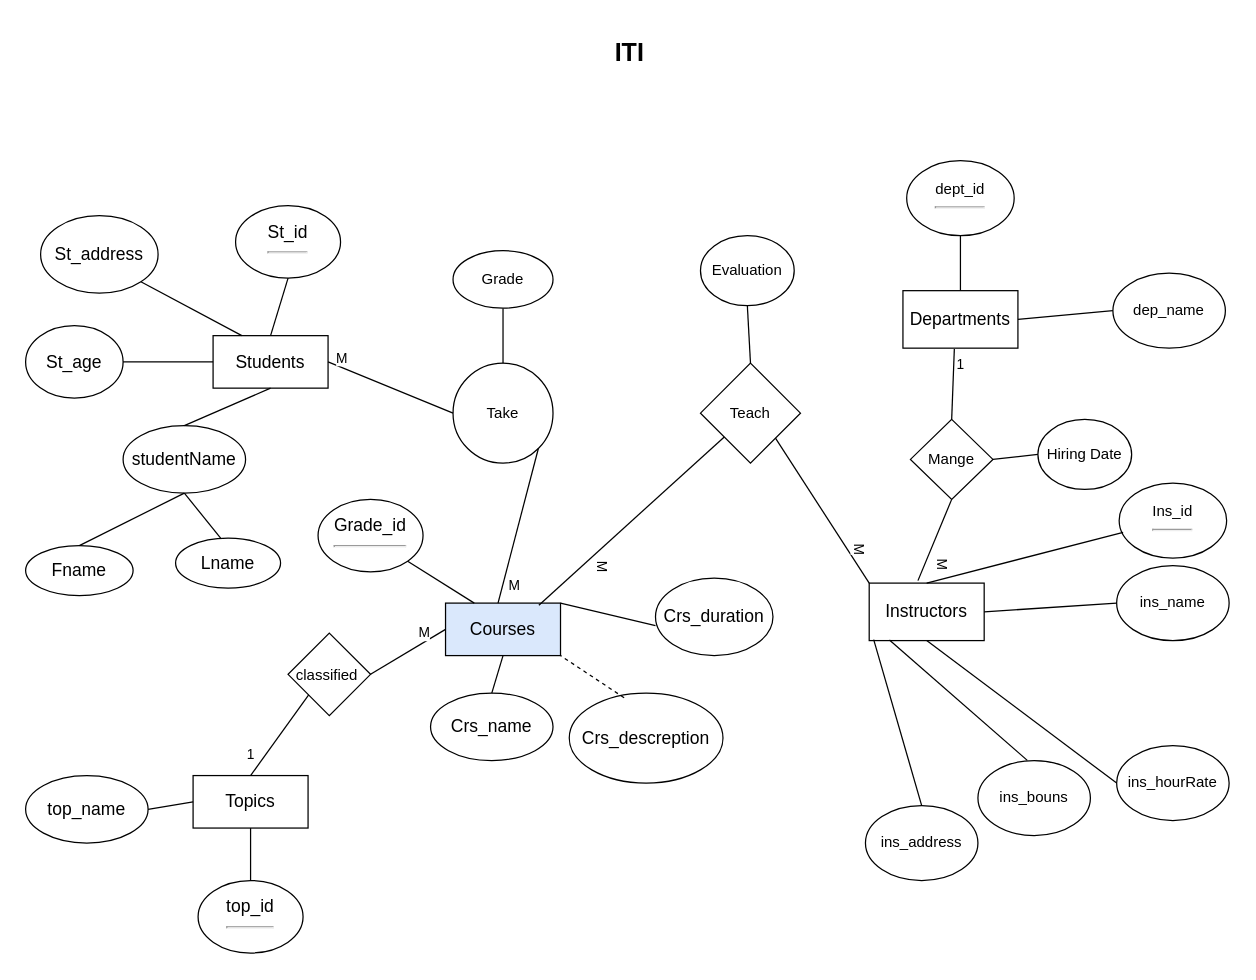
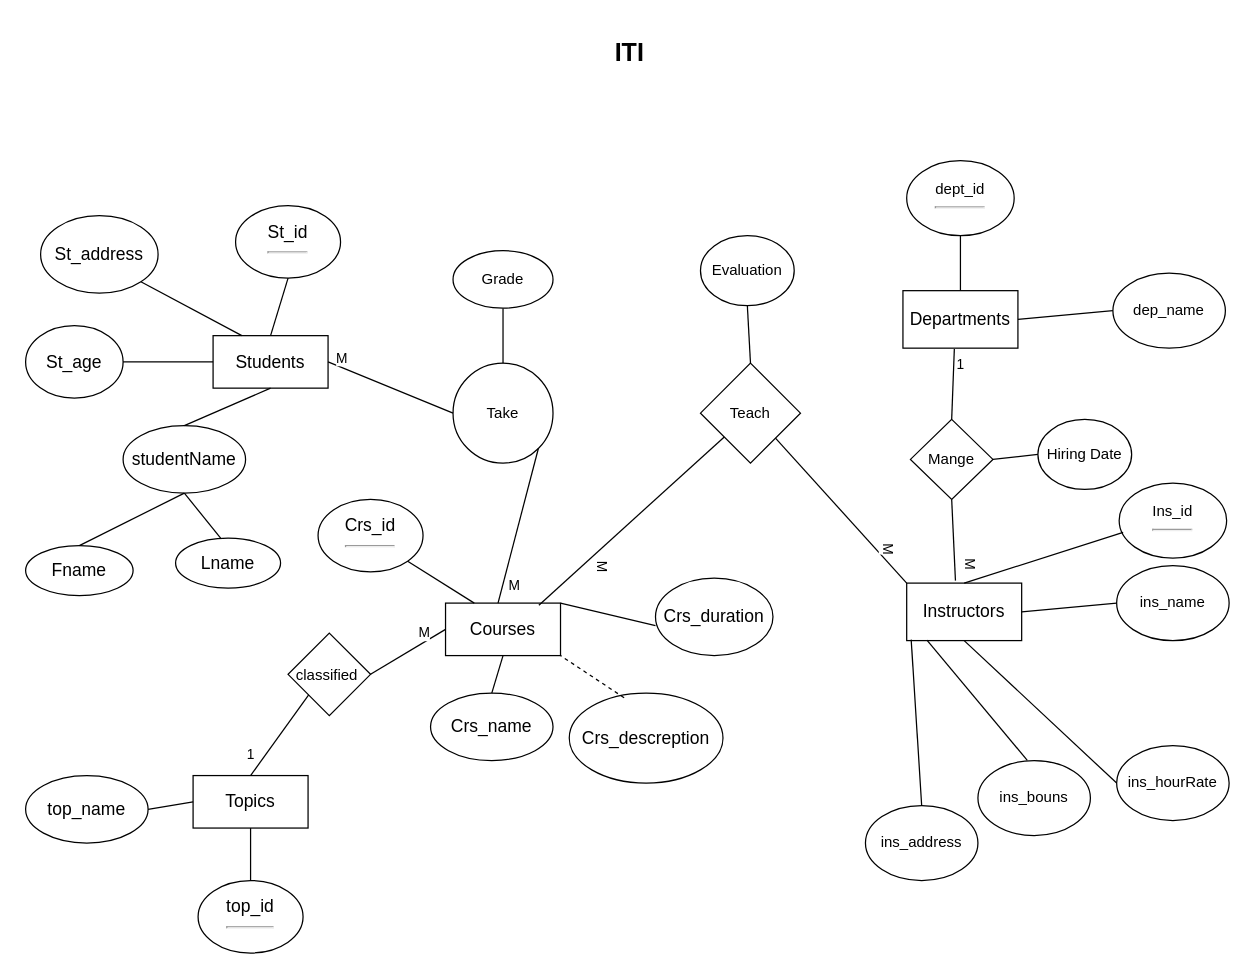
node "Grade_id": label "Grade_id" -> "Crs_id"
node "Instructors": moved (927, 612) -> (964, 612)
node "Courses": fillcolor #dae8fc -> #ffffff
